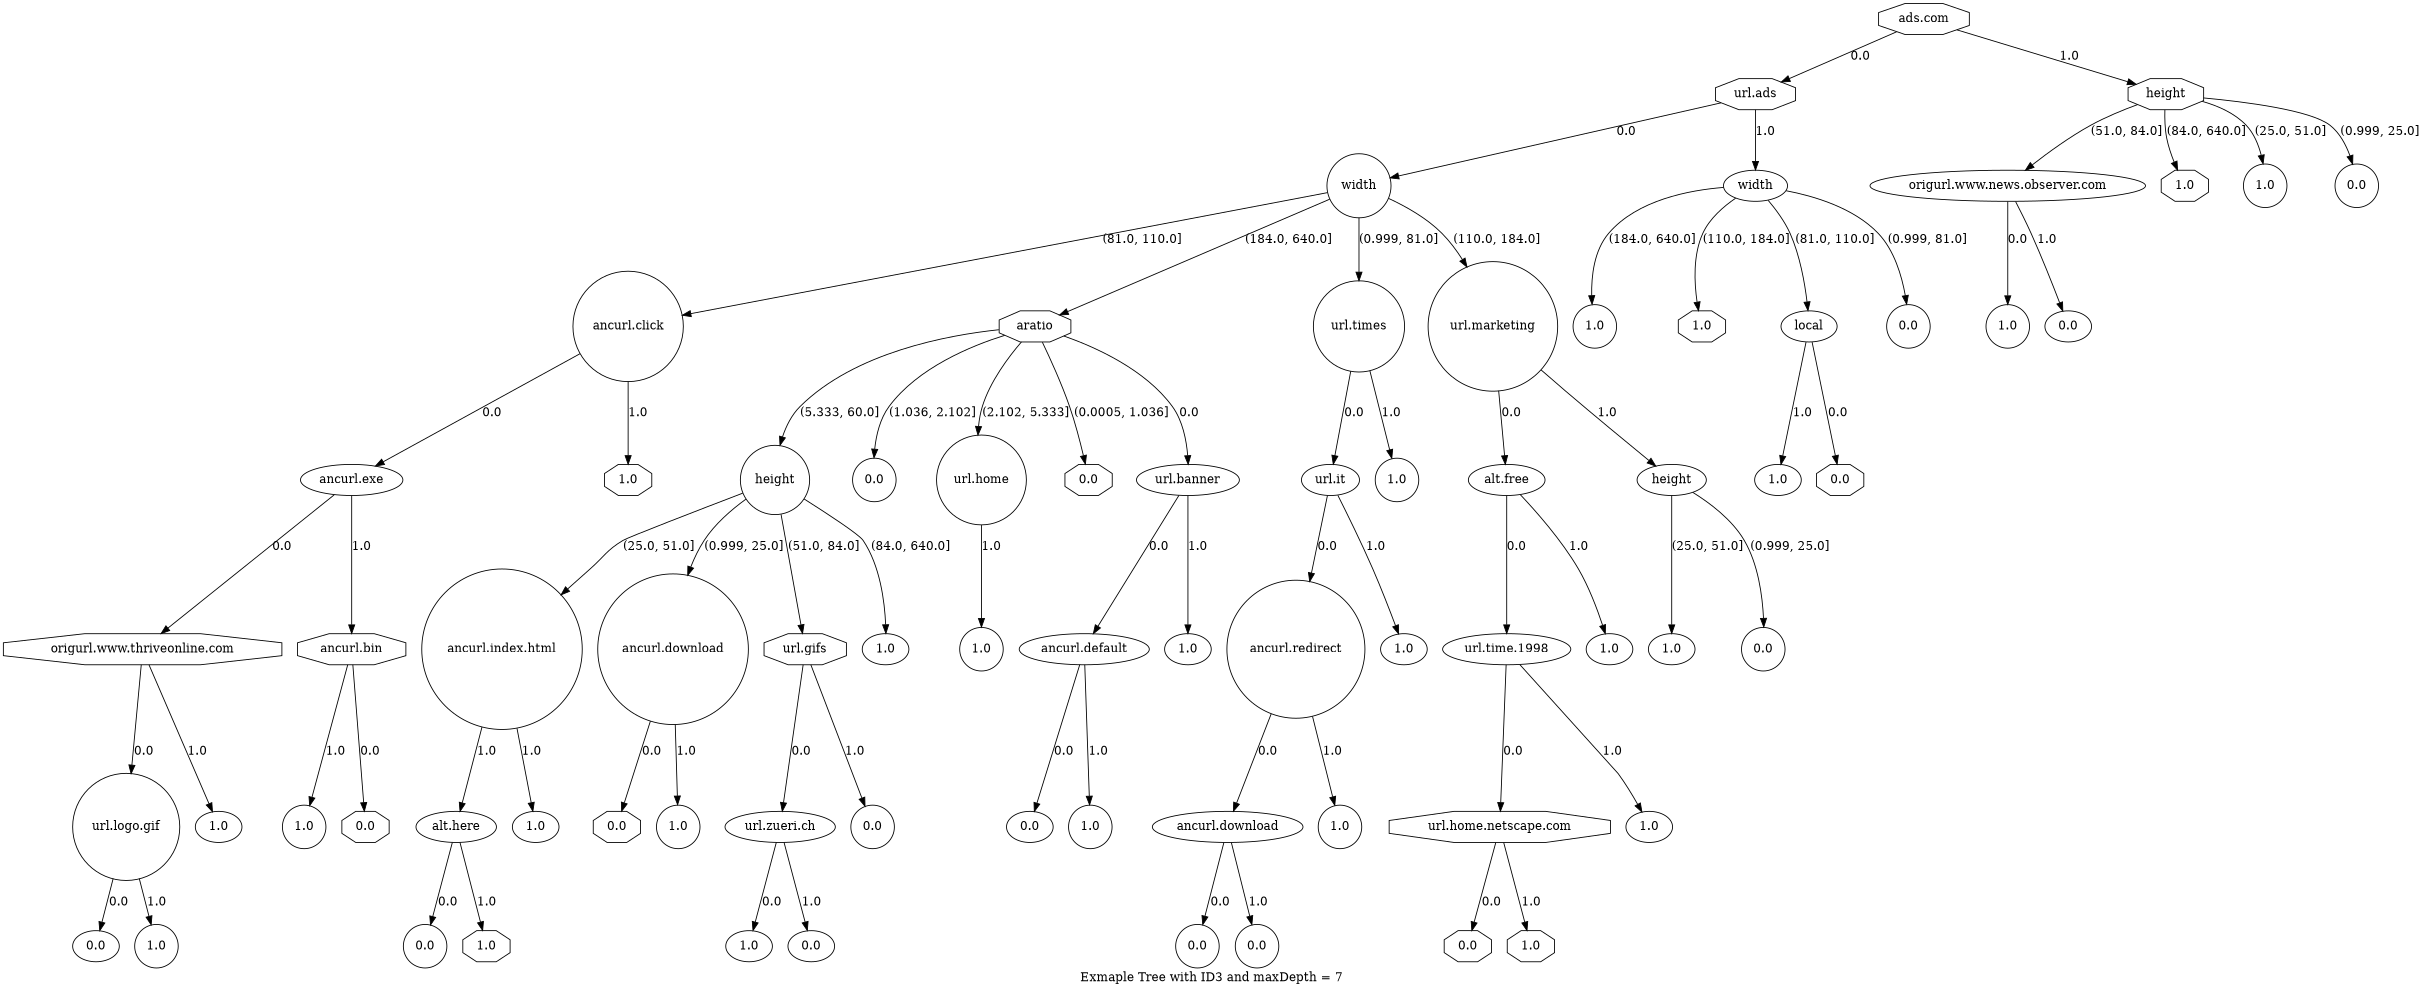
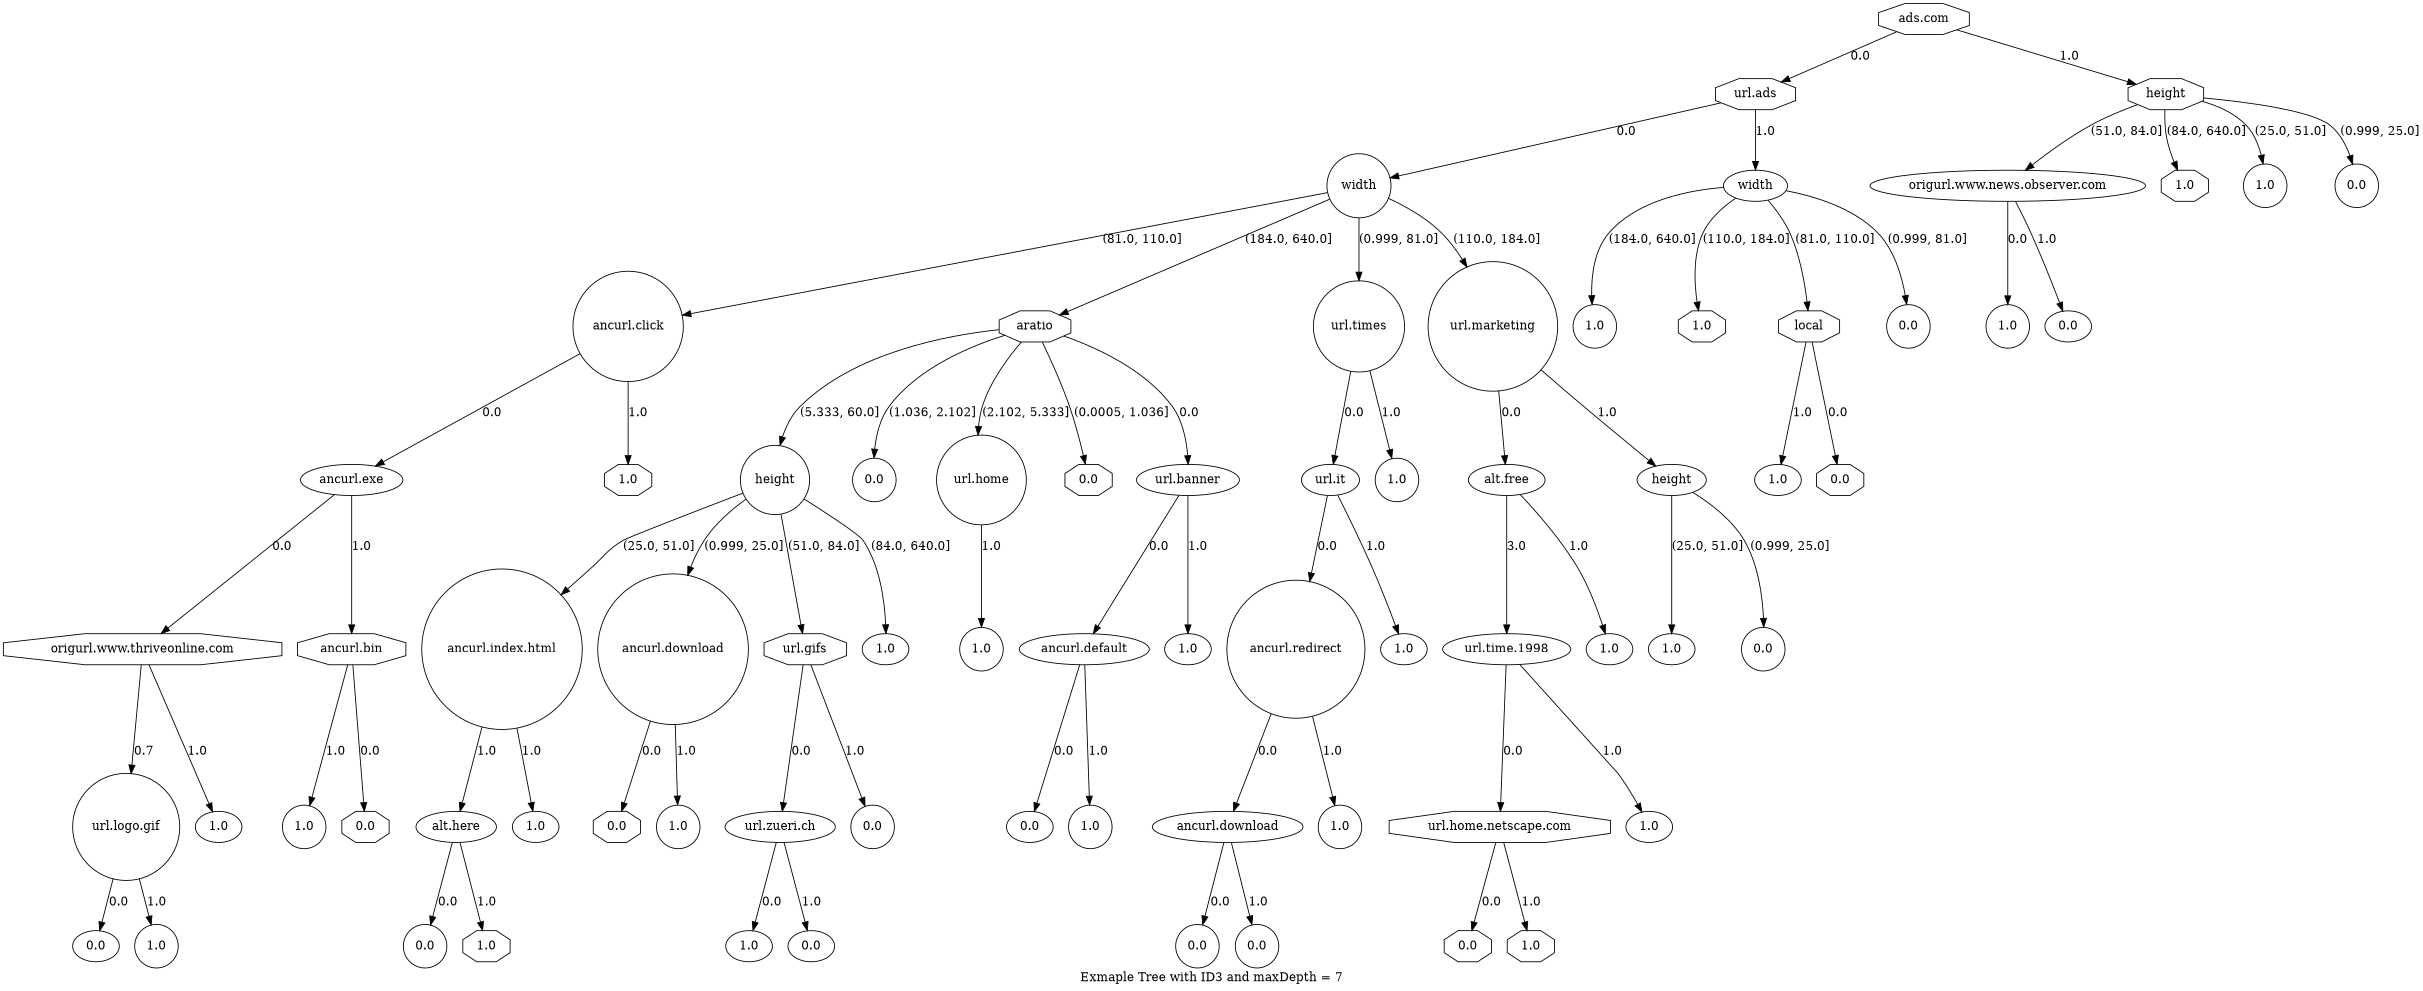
node "local": shape ellipse -> octagon
edge "alt.free" -> "url.time.1998": label "0.0" -> "3.0"
edge "origurl.www.thriveonline.com" -> "url.logo.gif": label "0.0" -> "0.7"
